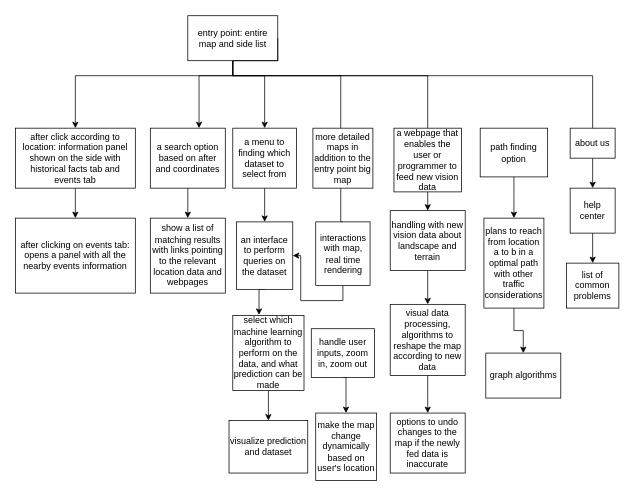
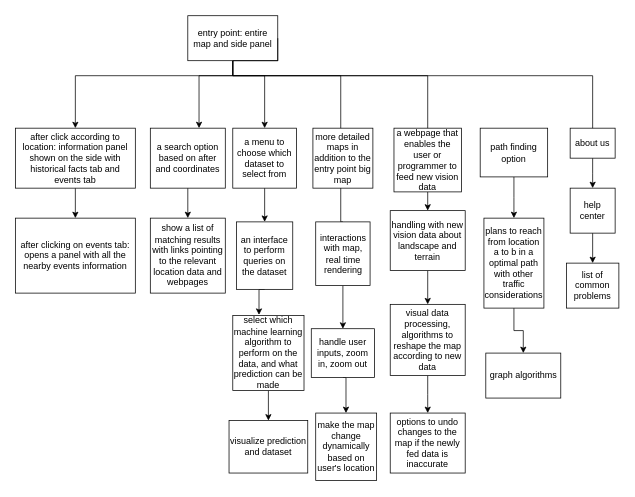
node "entry point: entire map and side list": label "entry point: entire map and side list" -> "entry point: entire map and side panel"
node "a menu to finding which dataset to select from": label "a menu to finding which dataset to select from" -> "a menu to choose which dataset to select from"
edge "interactions with map, real time rendering" -> "an interface to perform queries on the dataset": now "interactions with map, real time rendering" -> "handle user inputs, zoom in, zoom out"
